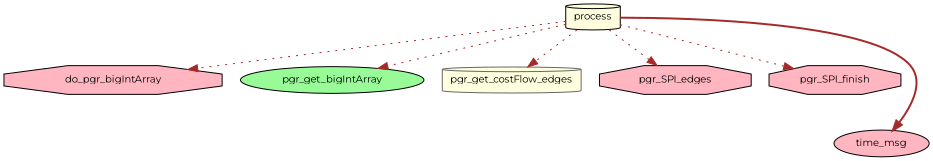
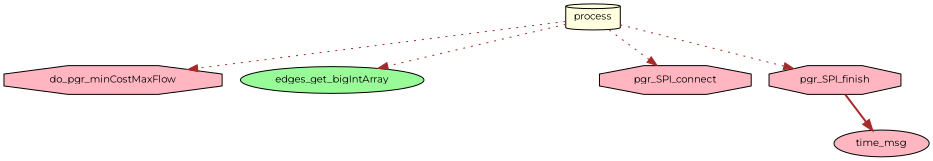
edge "process" -> "time_msg": now "pgr_SPI_finish" -> "time_msg"
node "do_pgr_bigIntArray": label "do_pgr_bigIntArray" -> "do_pgr_minCostMaxFlow"
node "pgr_get_bigIntArray": label "pgr_get_bigIntArray" -> "edges_get_bigIntArray"
node "pgr_get_costFlow_edges": removed
node "pgr_SPI_edges": label "pgr_SPI_edges" -> "pgr_SPI_connect"
